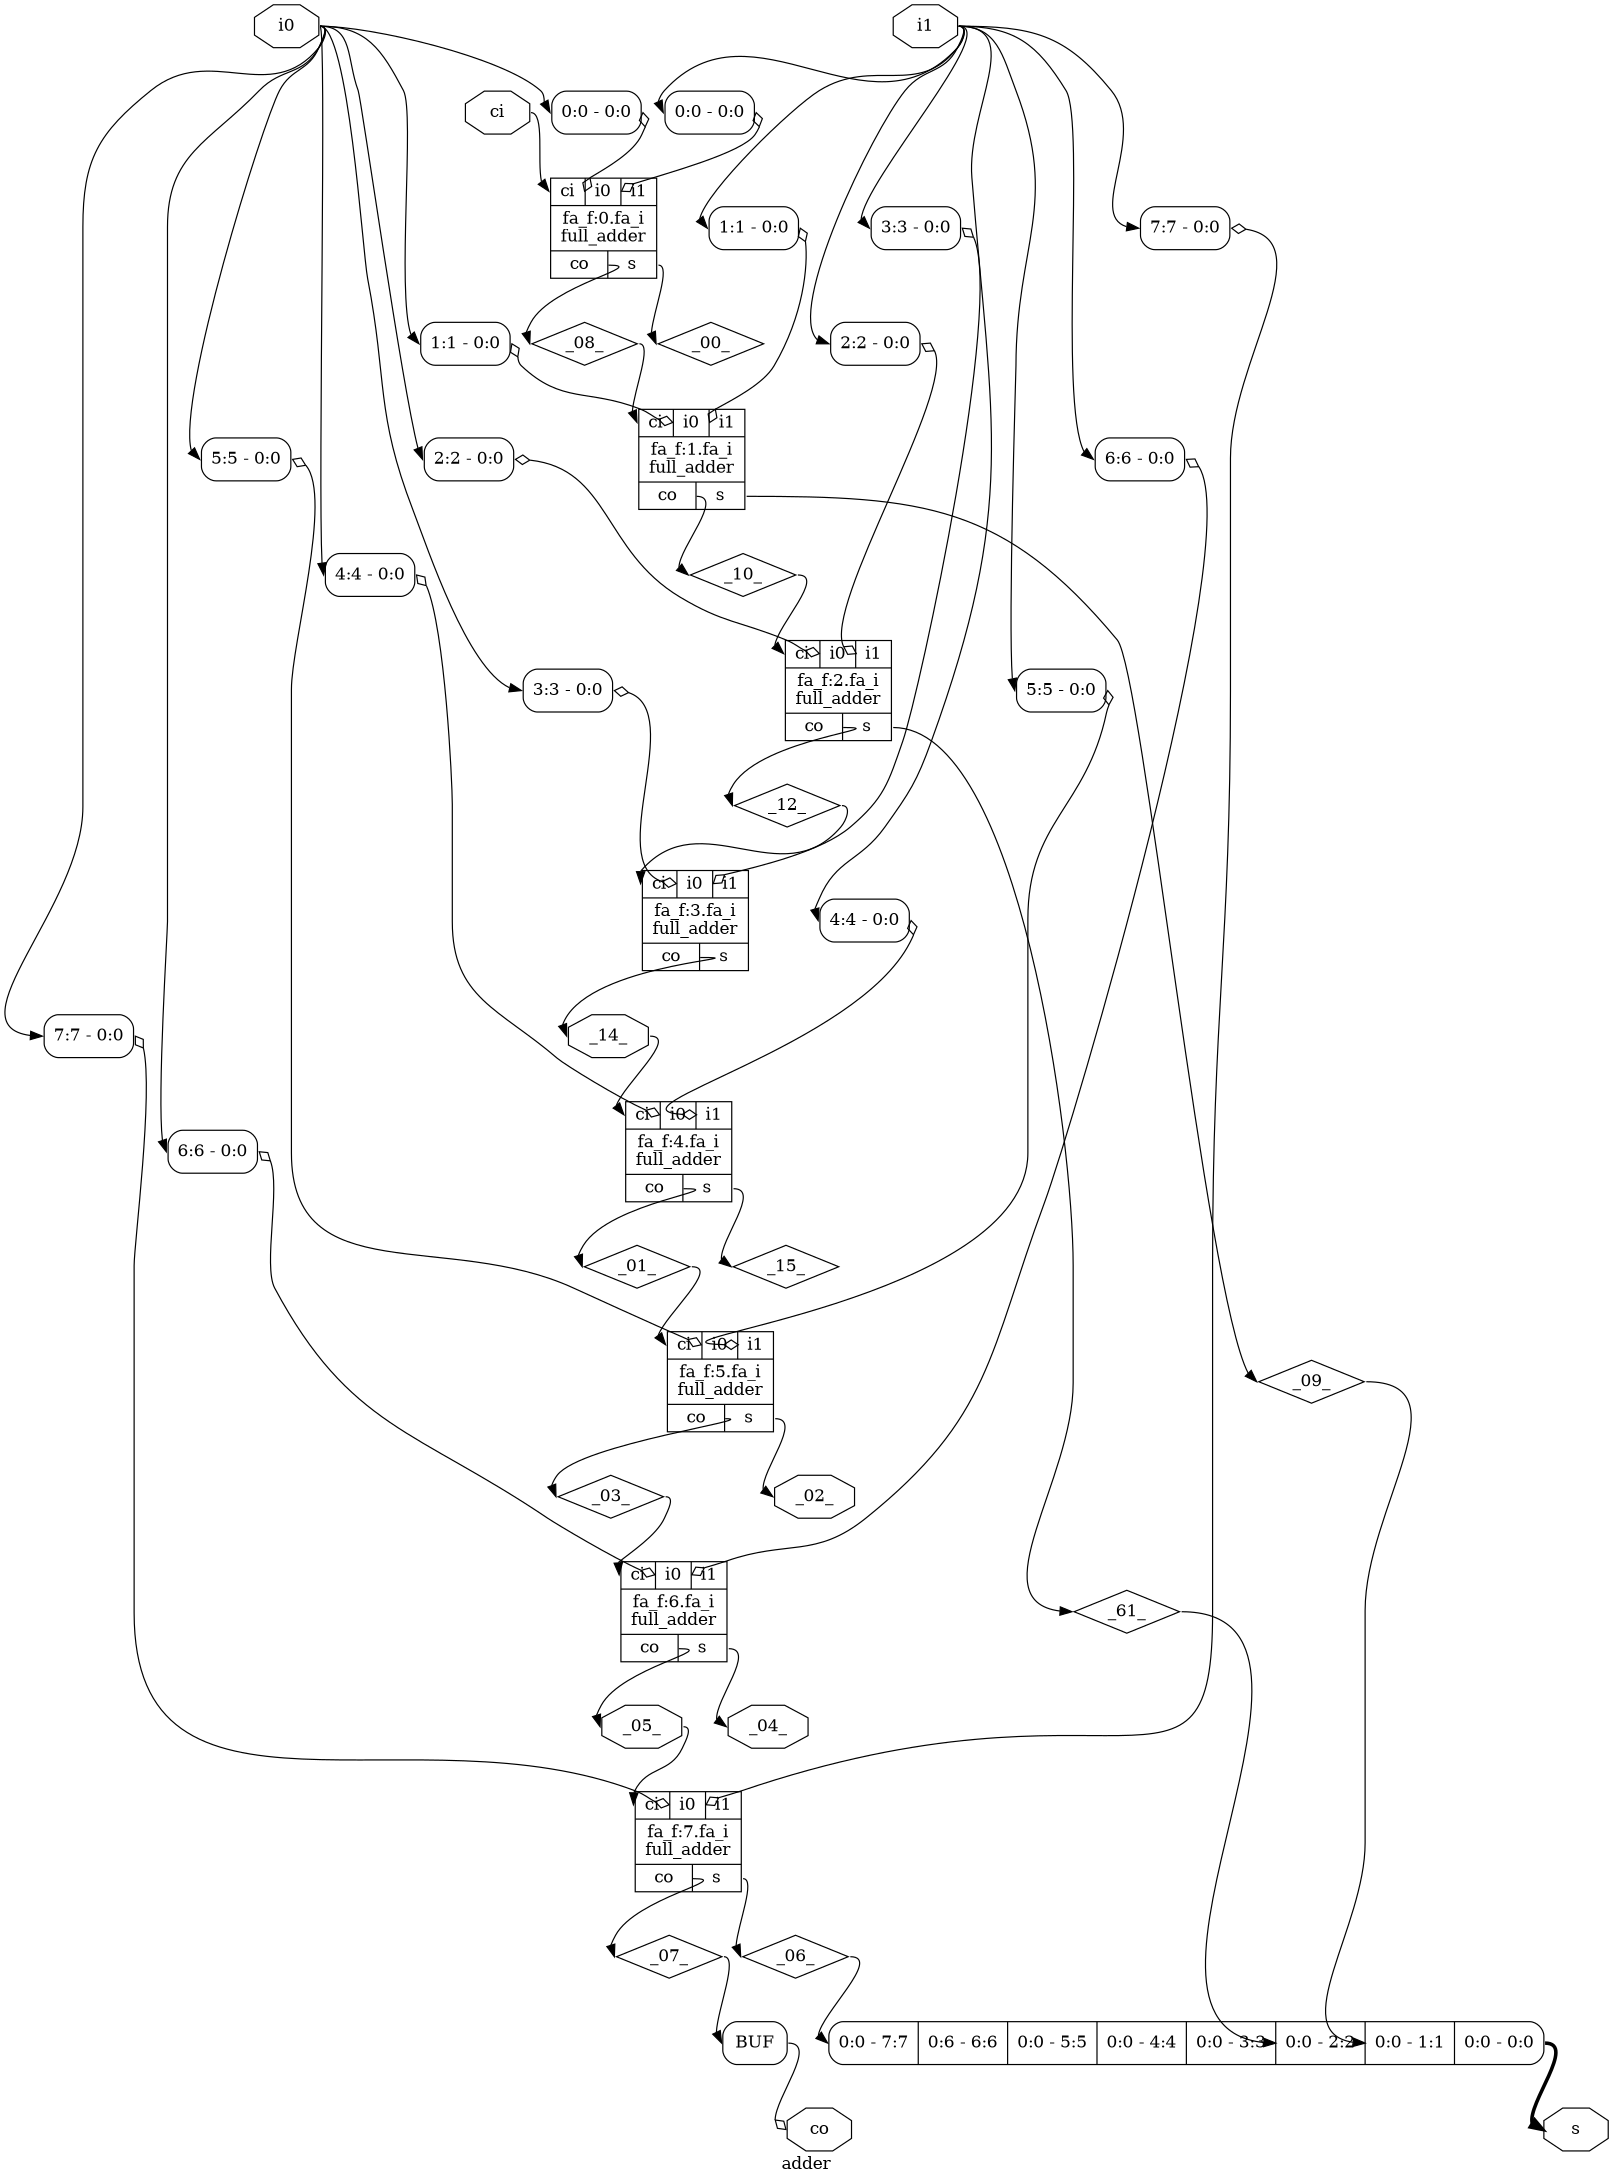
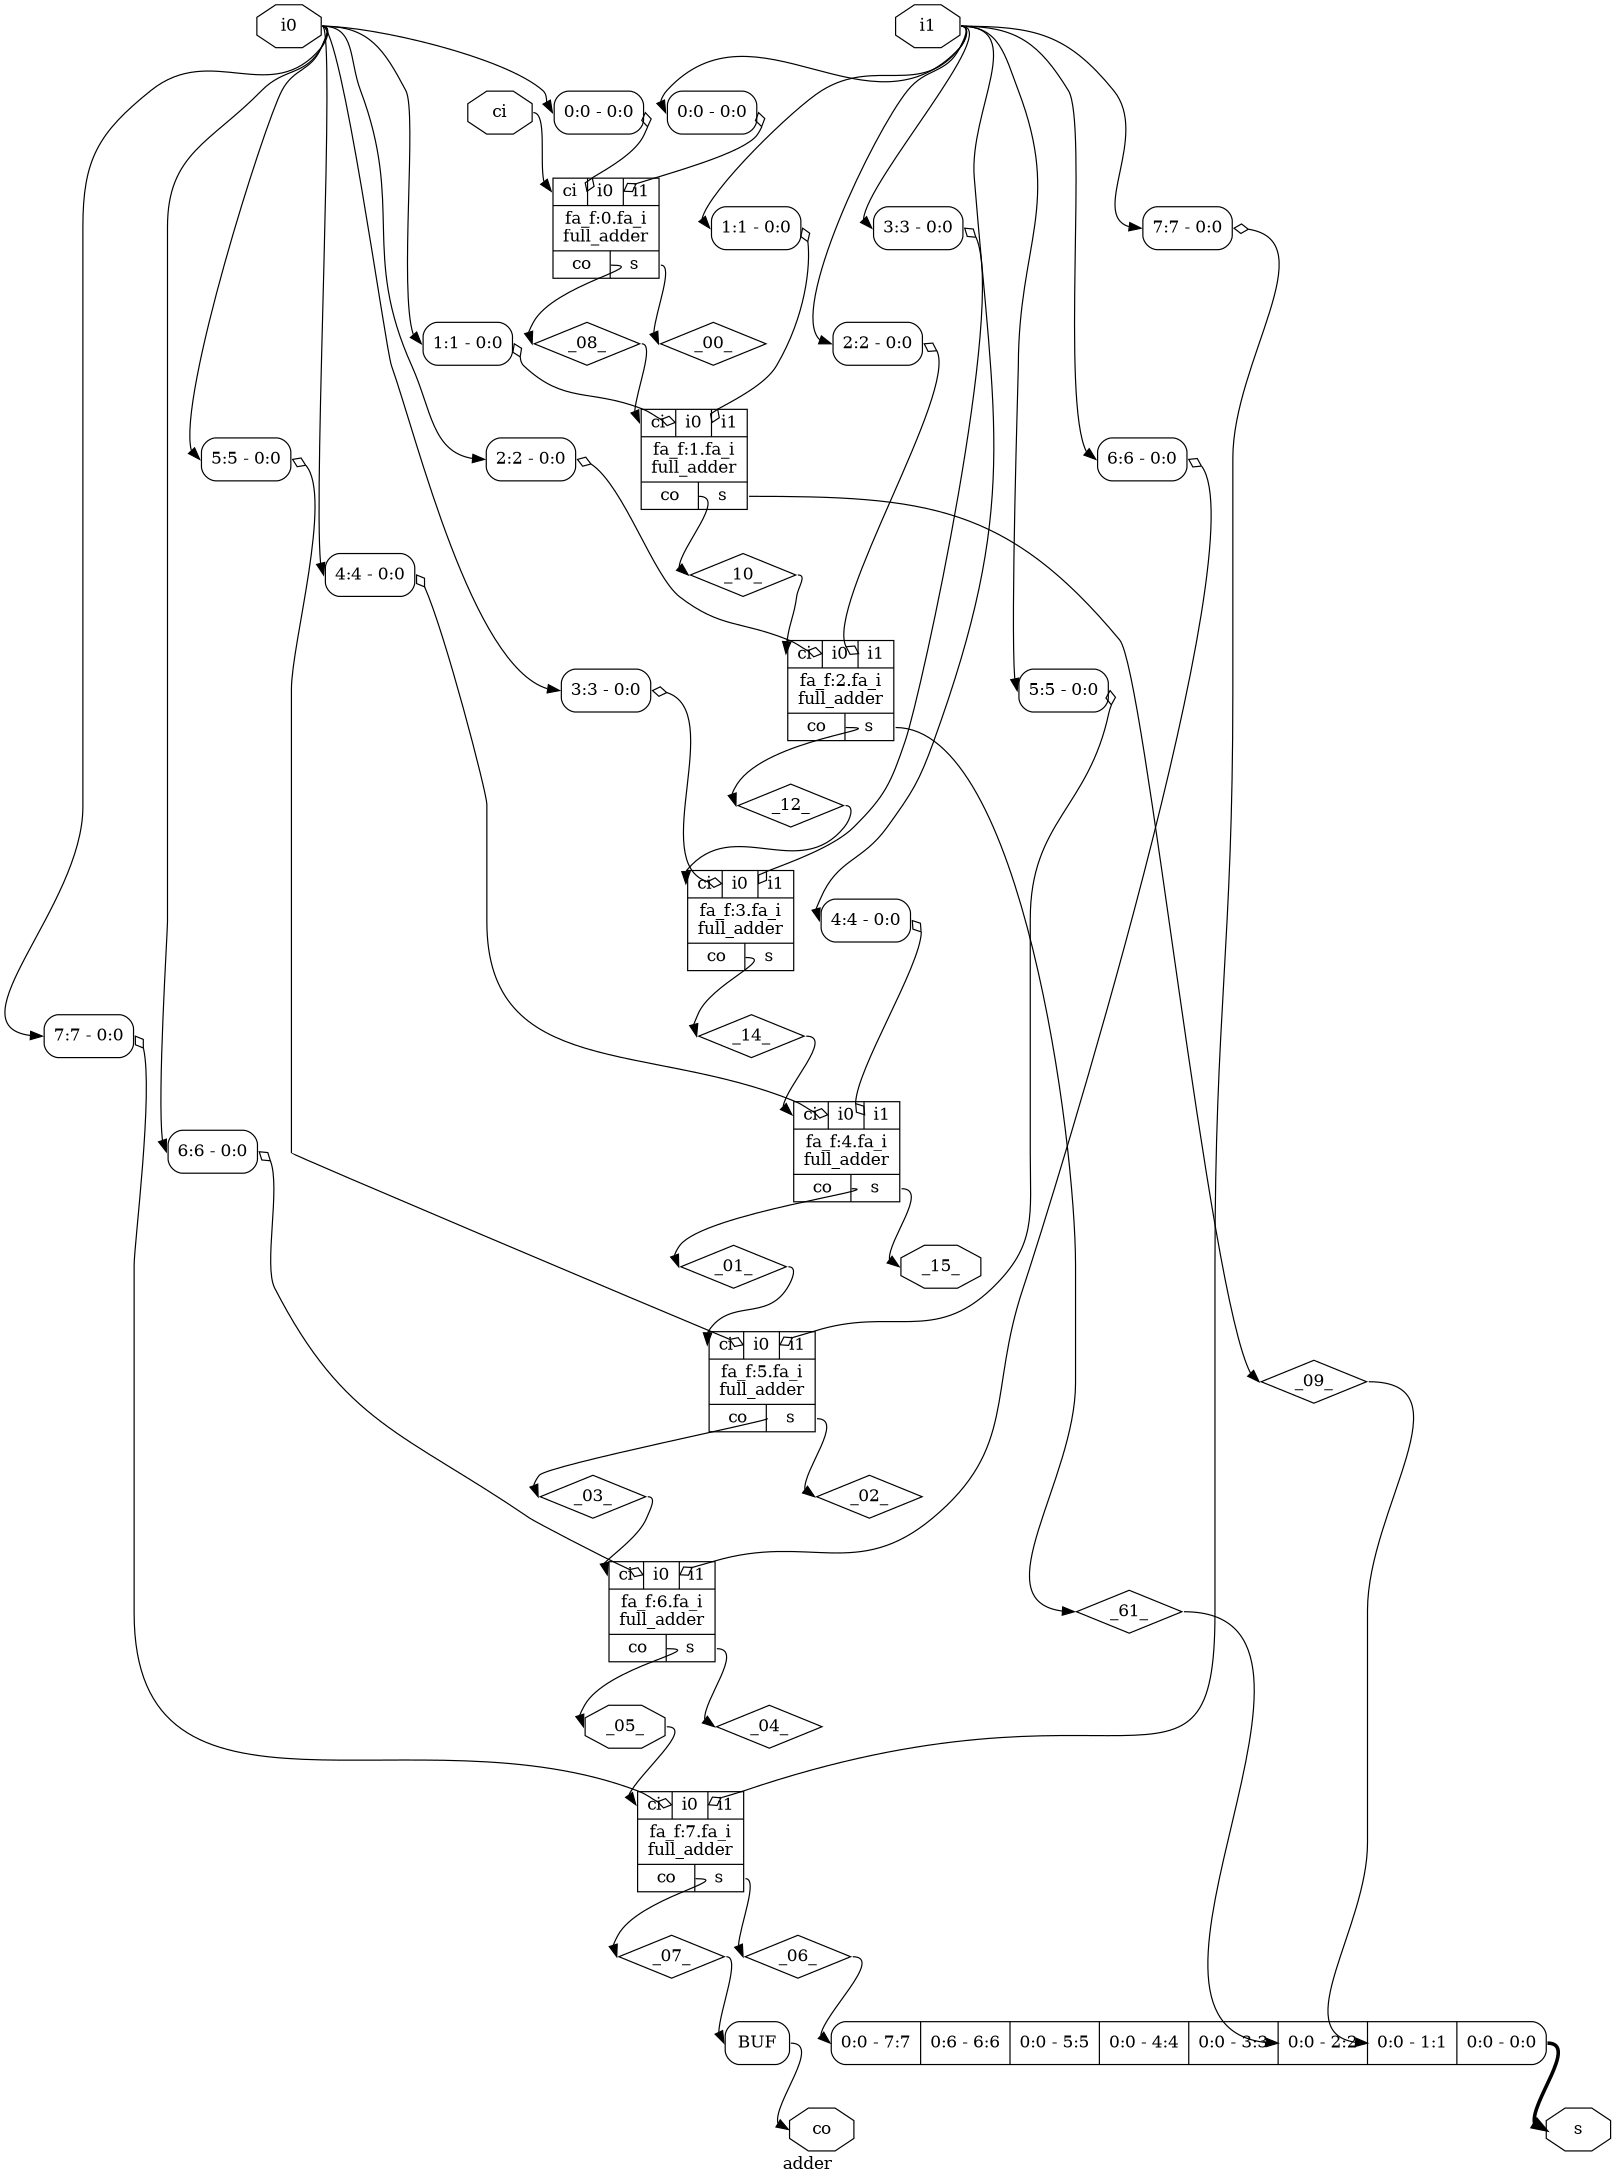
node "_14_": shape octagon -> diamond
node "_15_": shape diamond -> octagon
node "_02_": shape octagon -> diamond
node "_04_": shape octagon -> diamond
edge "BUF" -> "co": arrowhead odiamond -> normal
